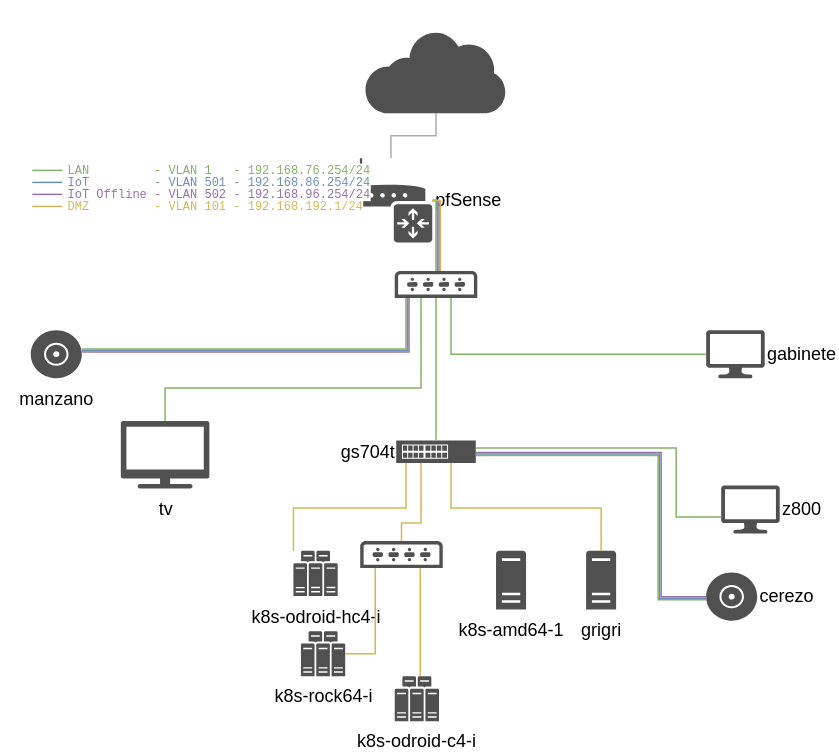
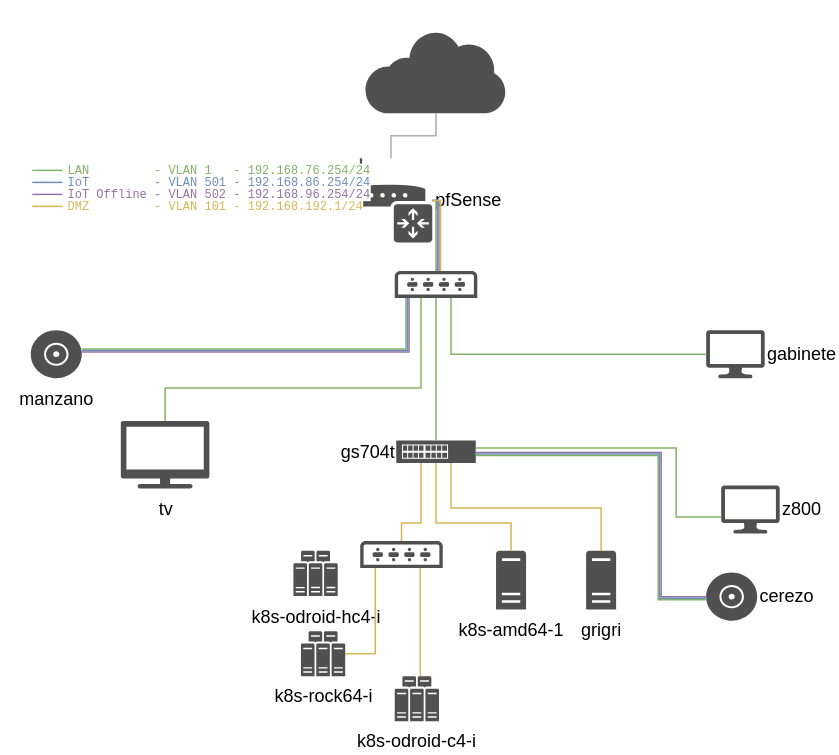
edge "gs704t" -- "k8s-odroid-hc4-i": removed
edge "gs704t" -- "k8s-amd64-1": added
